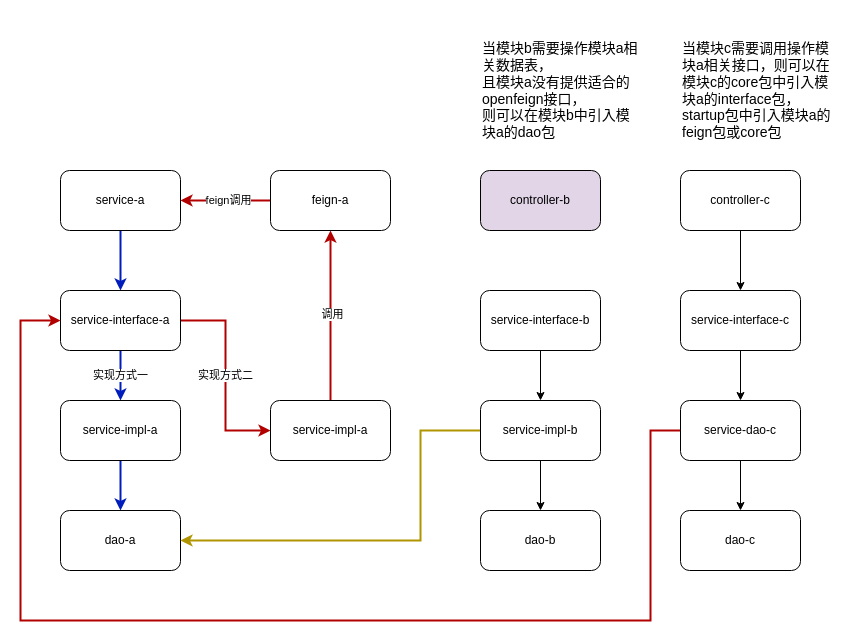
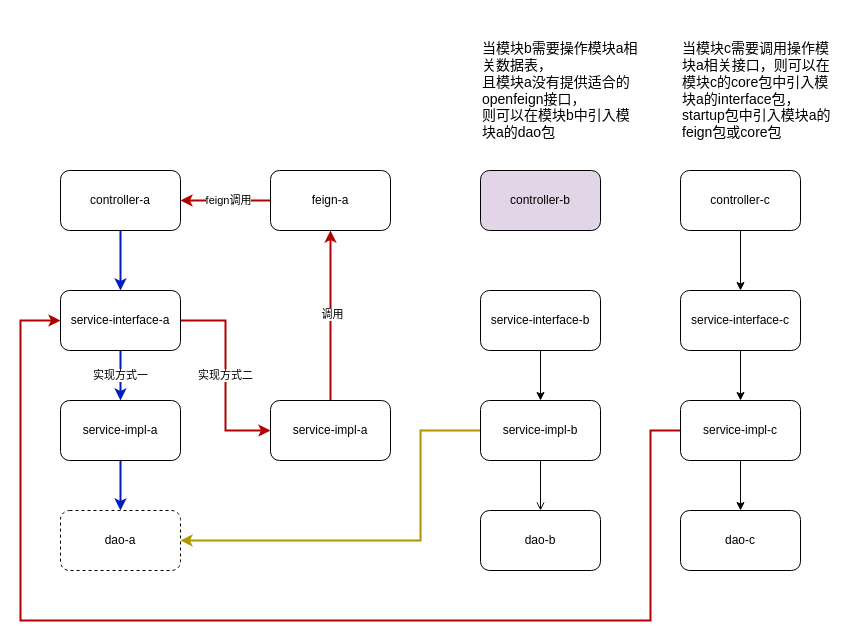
node "service-a": label "service-a" -> "controller-a"
node "service-dao-c": label "service-dao-c" -> "service-impl-c"
edge "service-impl-b" -> "dao-b": arrowhead classic -> open
node "dao-a": style solid -> dashed
